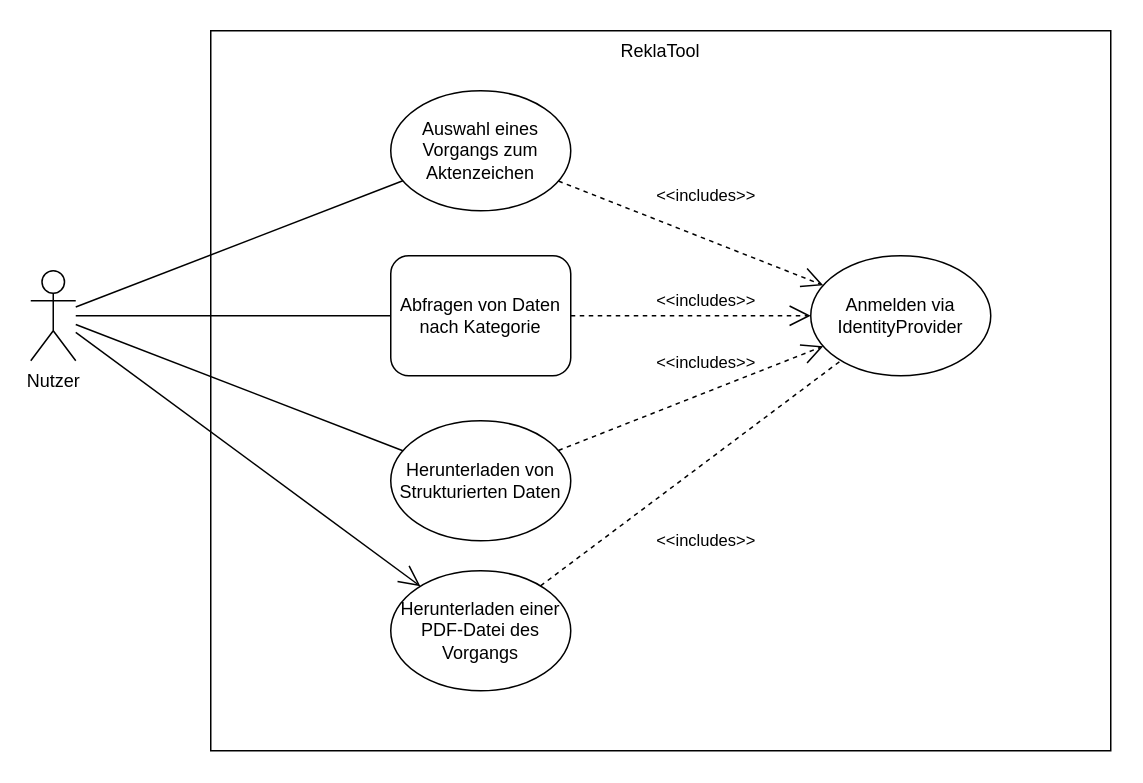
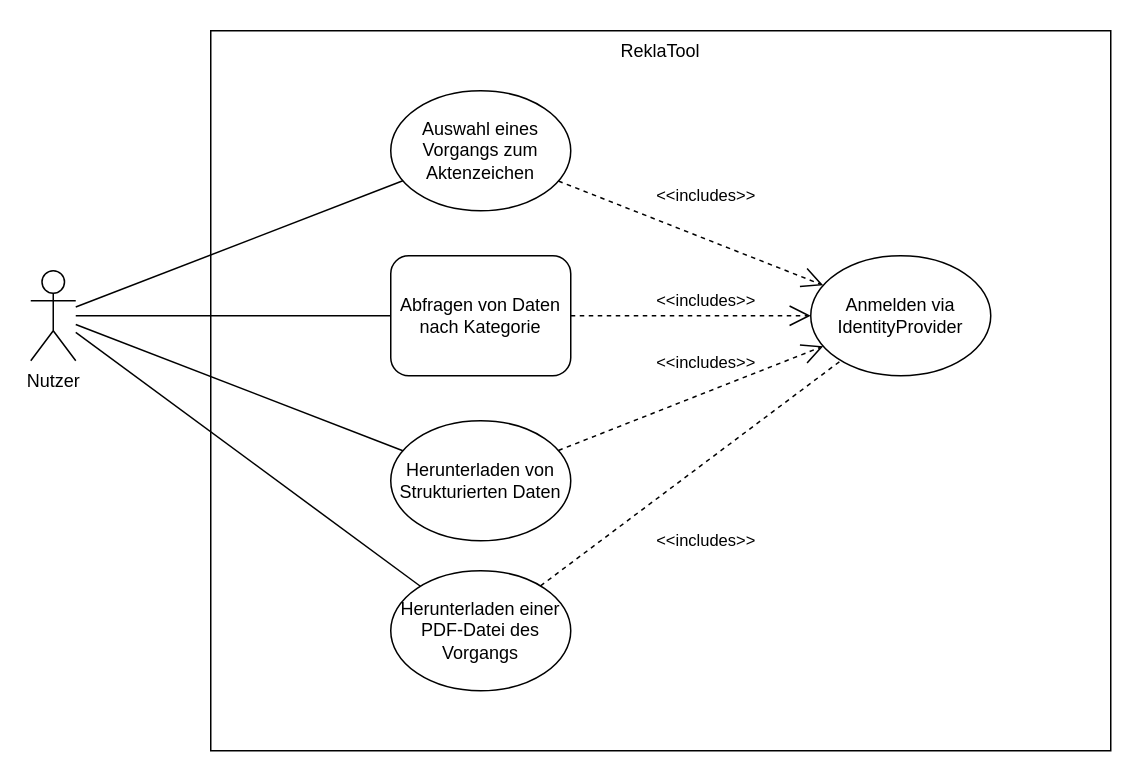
edge "Nutzer" -> "Herunterladen einer PDF-Datei des Vorgangs": arrowhead open -> none
